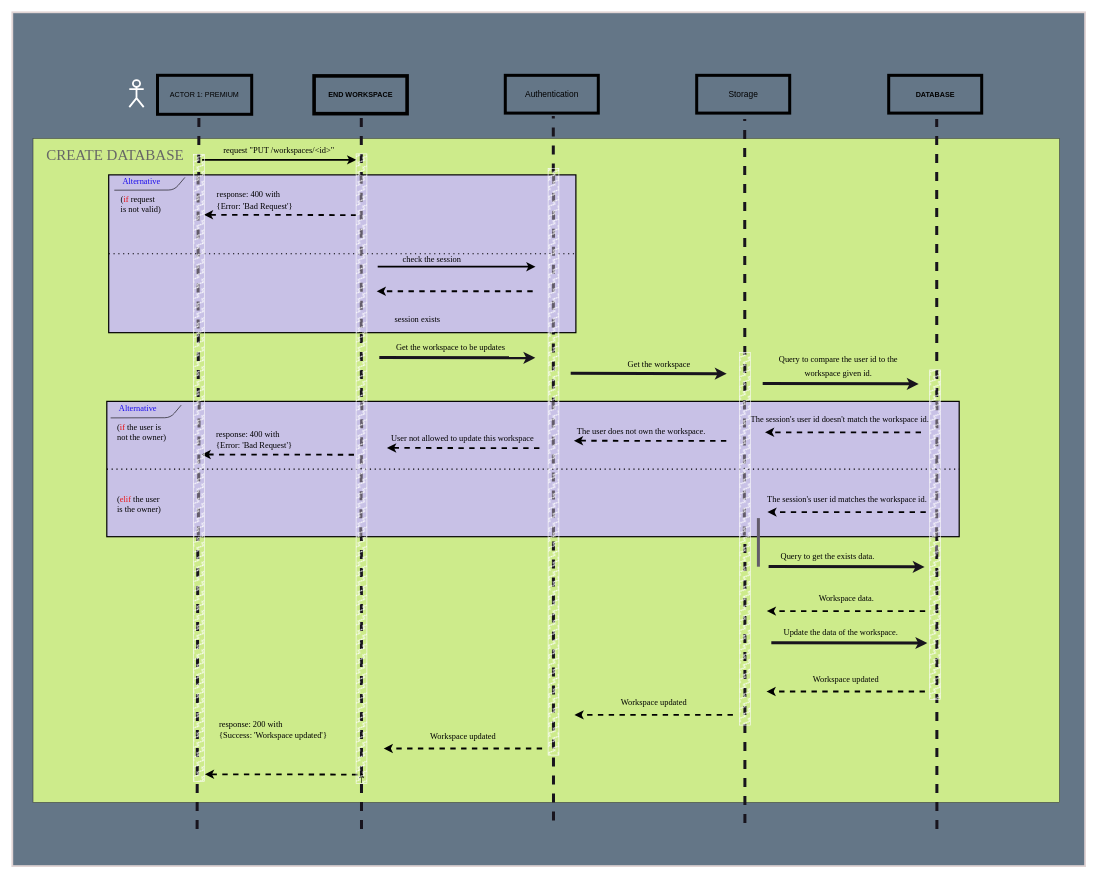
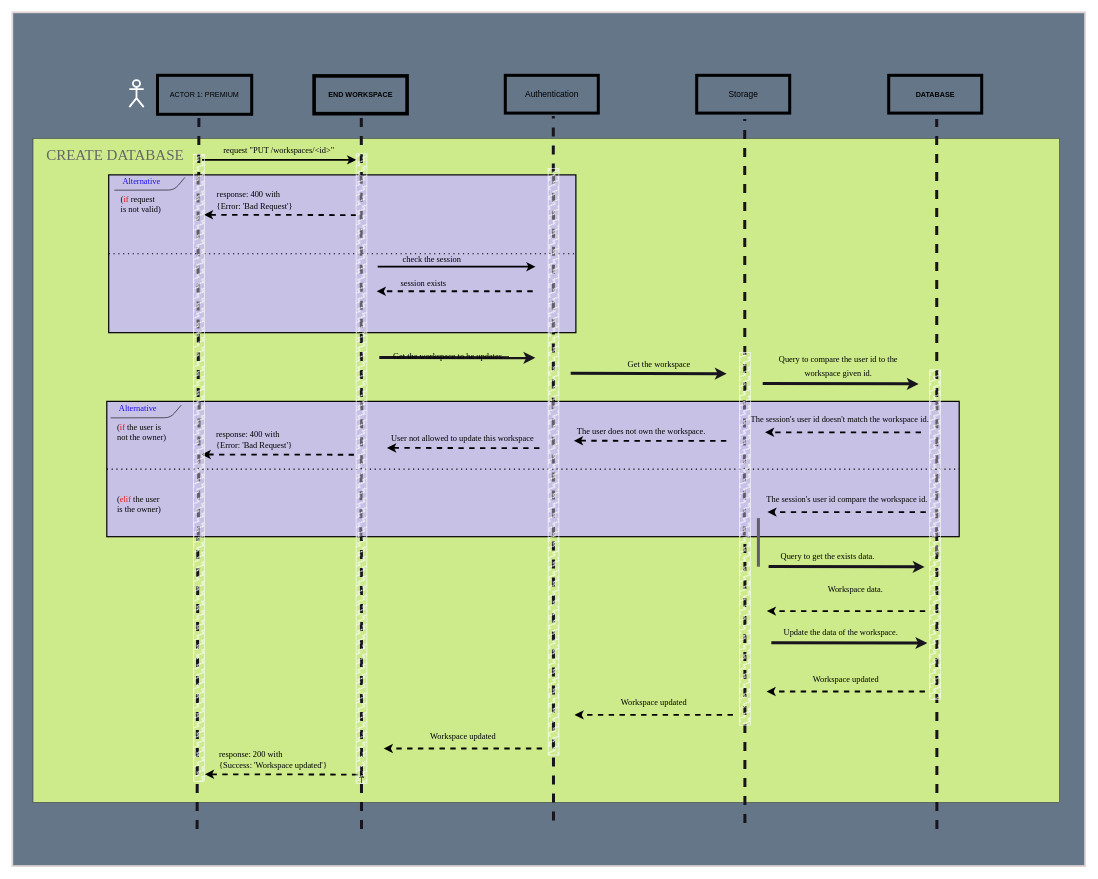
node "session exists": moved (417, 318) -> (423, 282)
node "Get the workspace to be updates": moved (457, 351) -> (454, 360)
node "The session's user id matches the workspace id.": label "The session's user id matches the workspace id." -> "The session's user id compare the workspace id."
node "Workspace data.": moved (846, 597) -> (855, 588)
node "response: 200 with {Success: 'Workspace updated'}": moved (278, 729) -> (278, 759)
